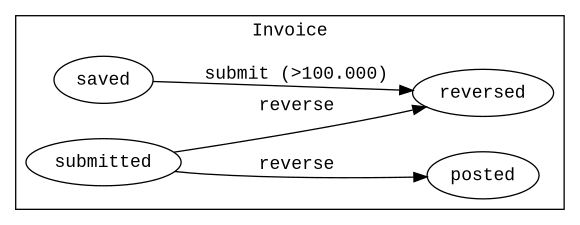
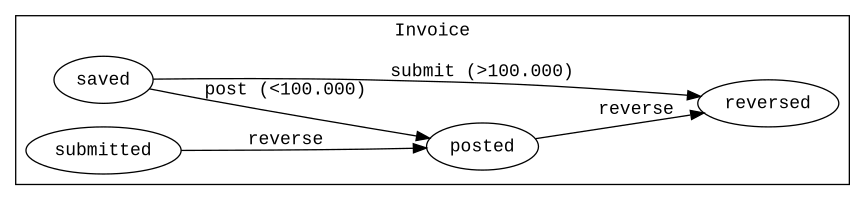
edge "saved" -> "posted": added, label "post (<100.000)"
edge "submitted" -> "reversed": now "posted" -> "reversed"
